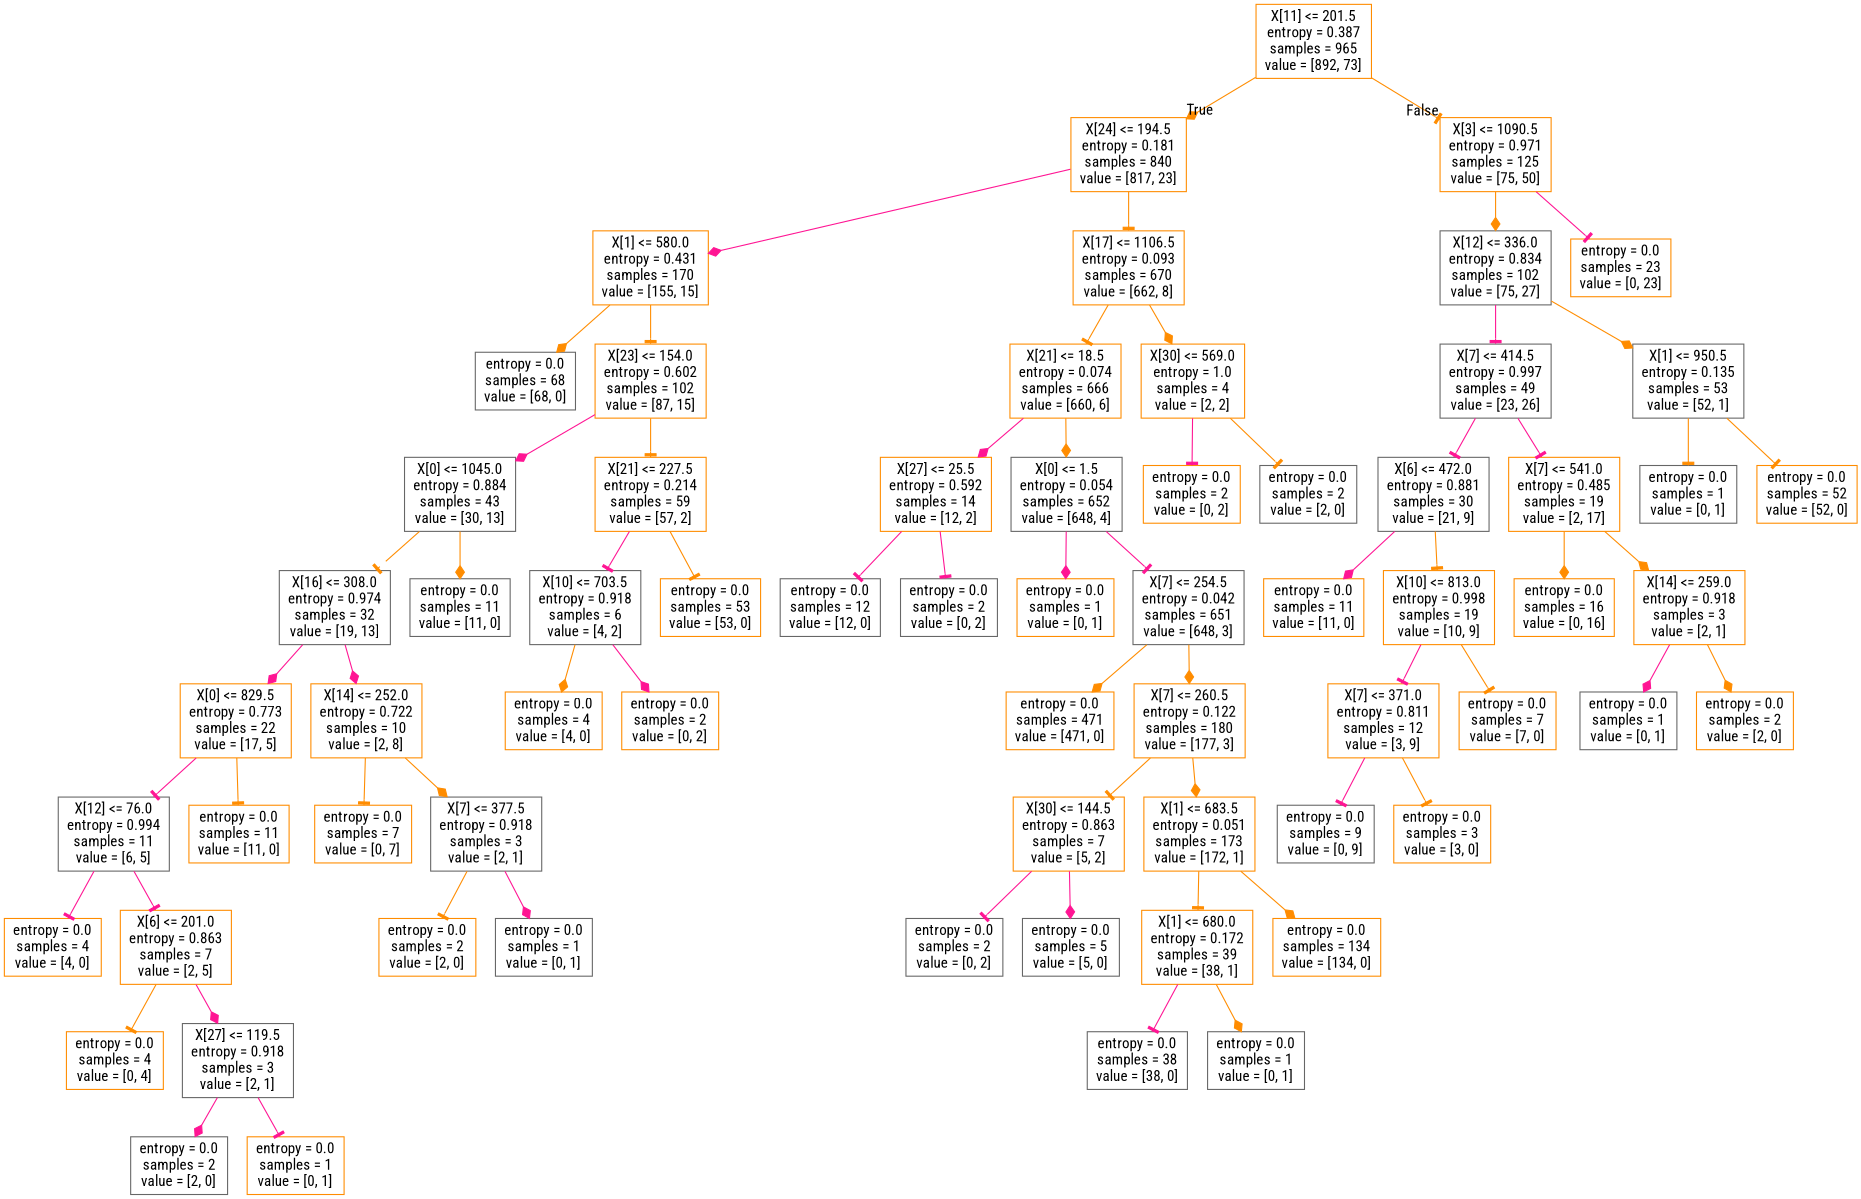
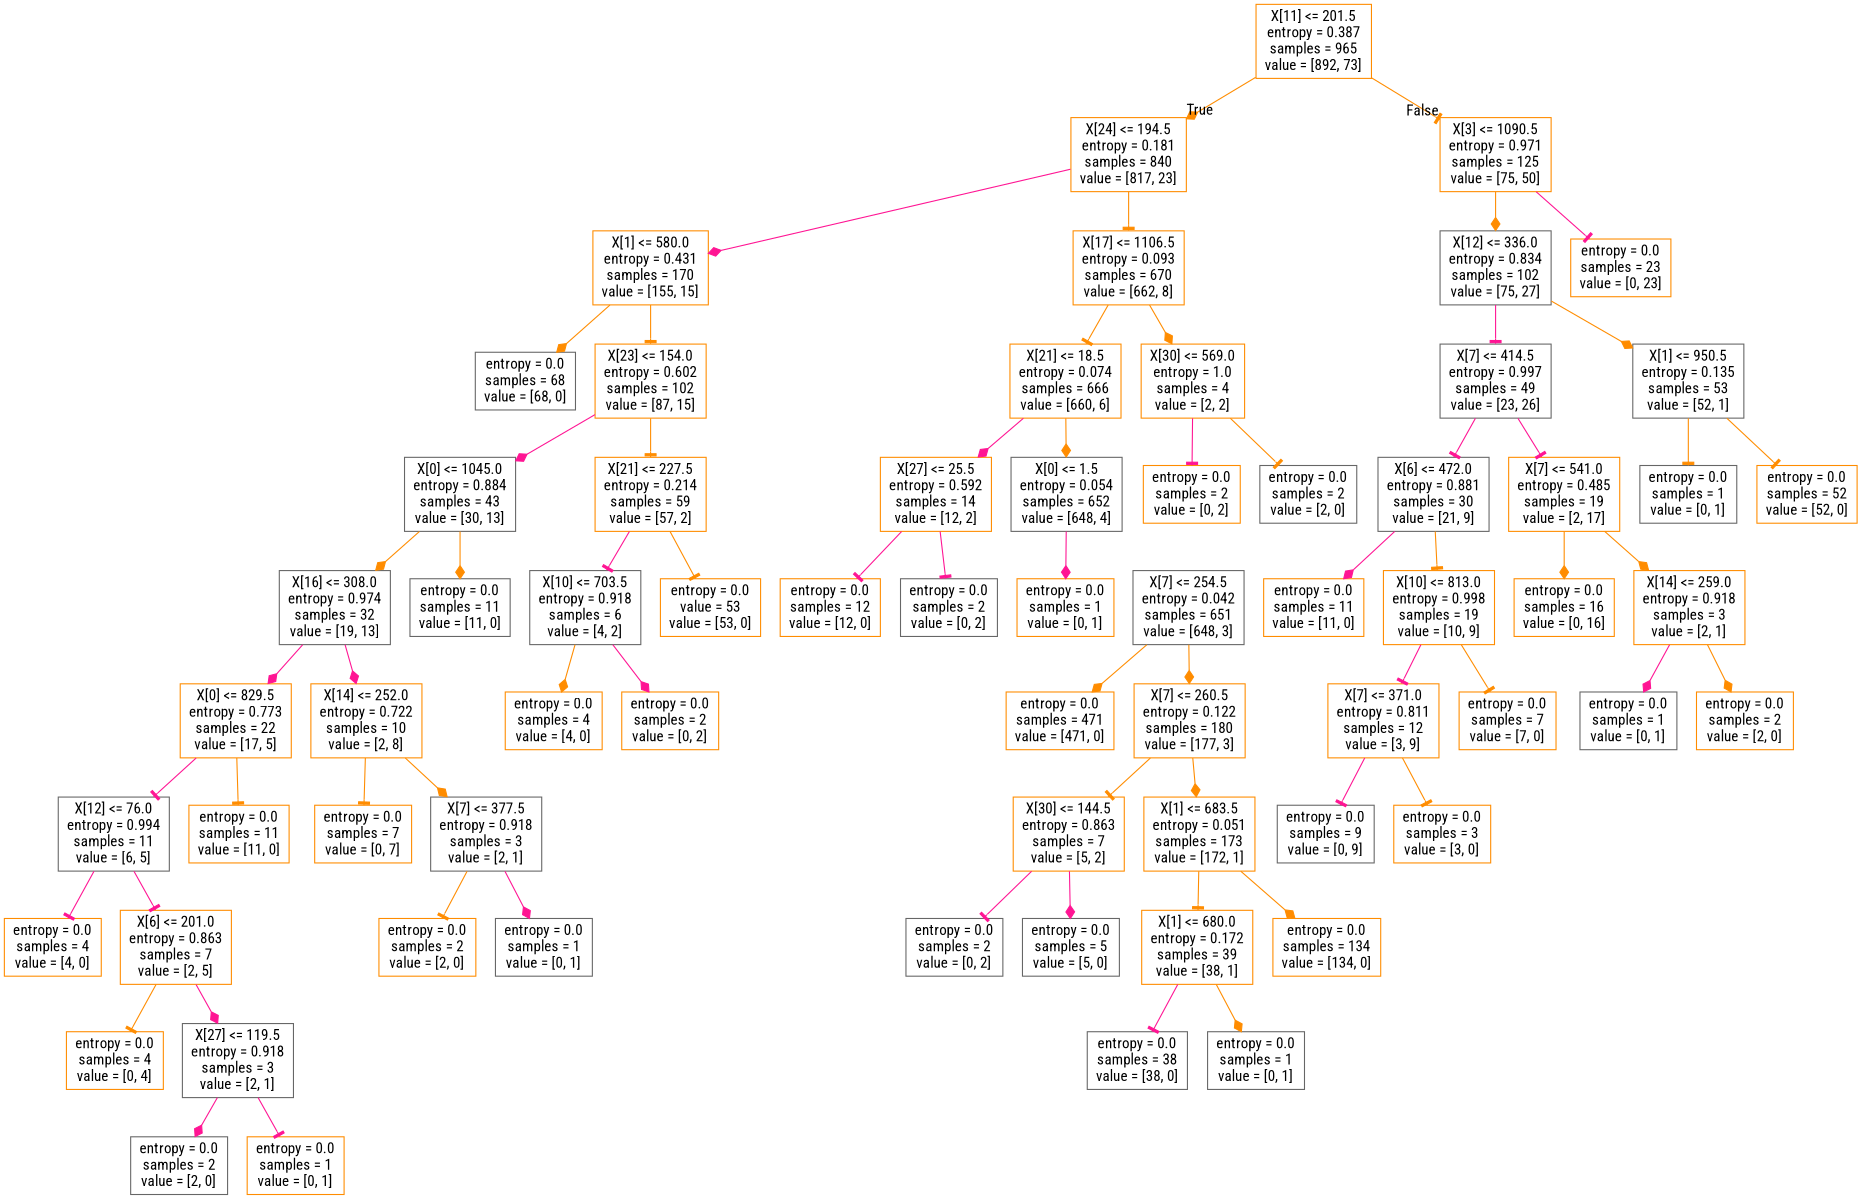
edge "X[0] <= 1045.0 entropy = 0.884 samples = 43 value = [30, 13]" -> "X[16] <= 308.0 entropy = 0.974 samples = 32 value = [19, 13]": arrowhead tee -> diamond
edge "X[0] <= 1.5 entropy = 0.054 samples = 652 value = [648, 4]" -> "X[7] <= 254.5 entropy = 0.042 samples = 651 value = [648, 3]": removed
node "entropy = 0.0 samples = 53 value = [53, 0]": label "entropy = 0.0 samples = 53 value = [53, 0]" -> "entropy = 0.0 value = 53 value = [53, 0]"
node "entropy = 0.0 samples = 12 value = [12, 0]": color gray40 -> darkorange
